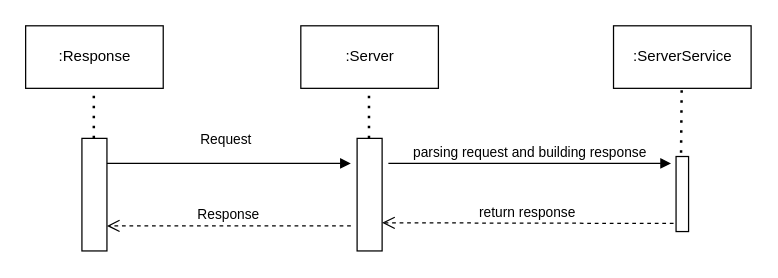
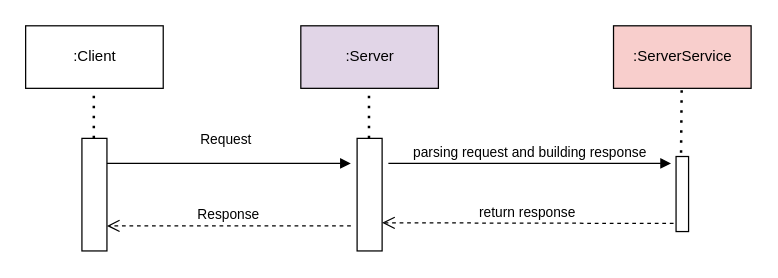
node ":Response": label ":Response" -> ":Client"
node ":Server": fillcolor #ffffff -> #e1d5e7
node ":ServerService": fillcolor #ffffff -> #f8cecc
